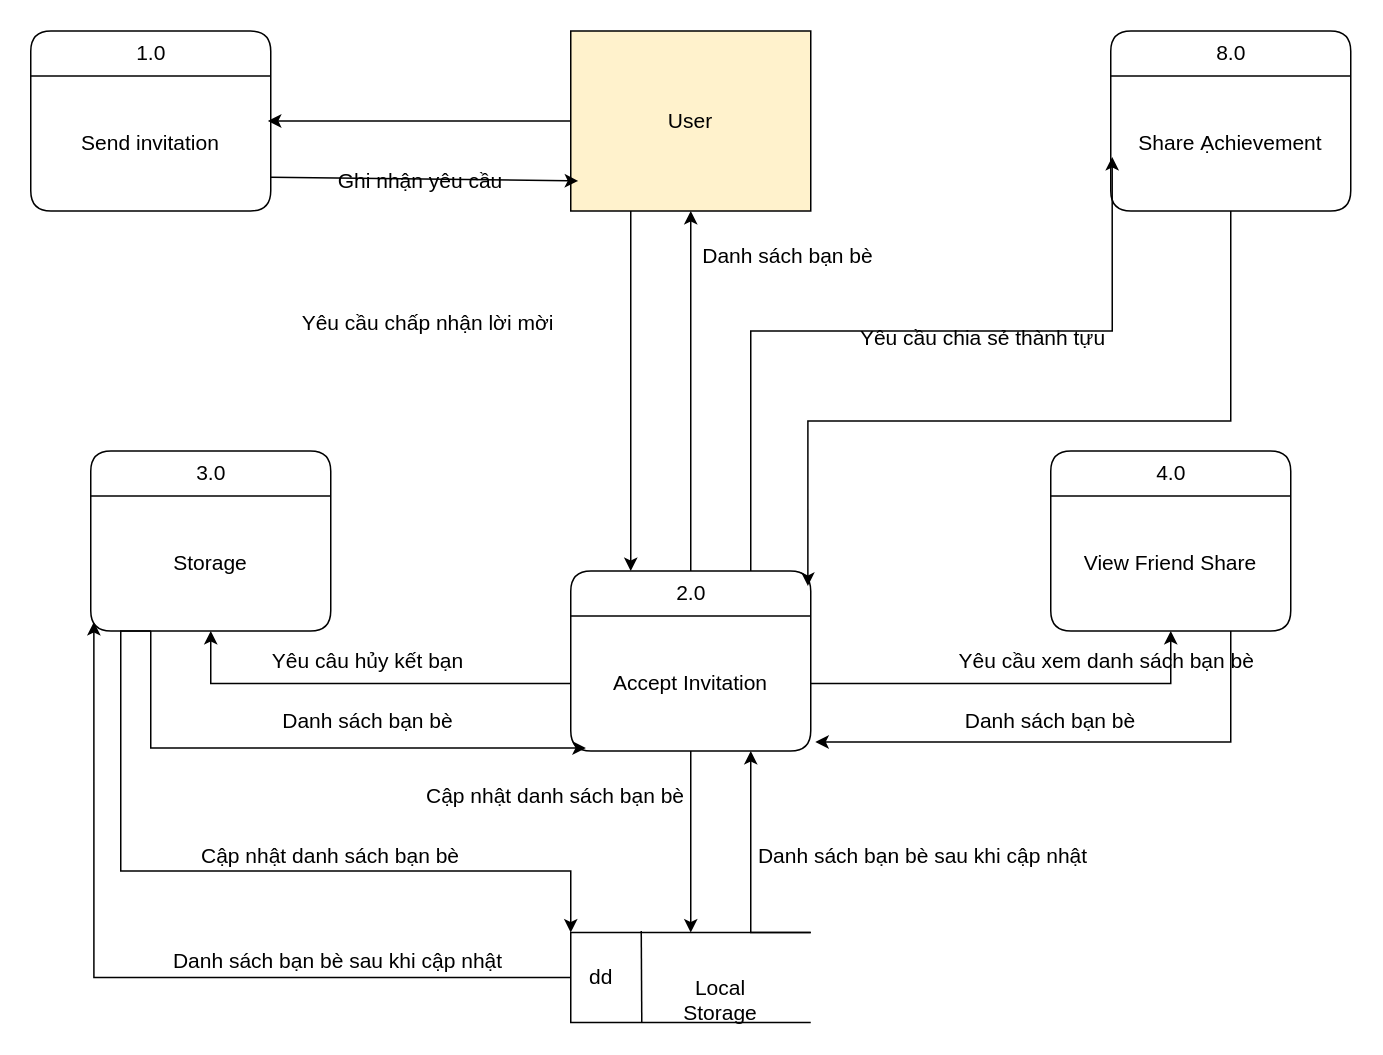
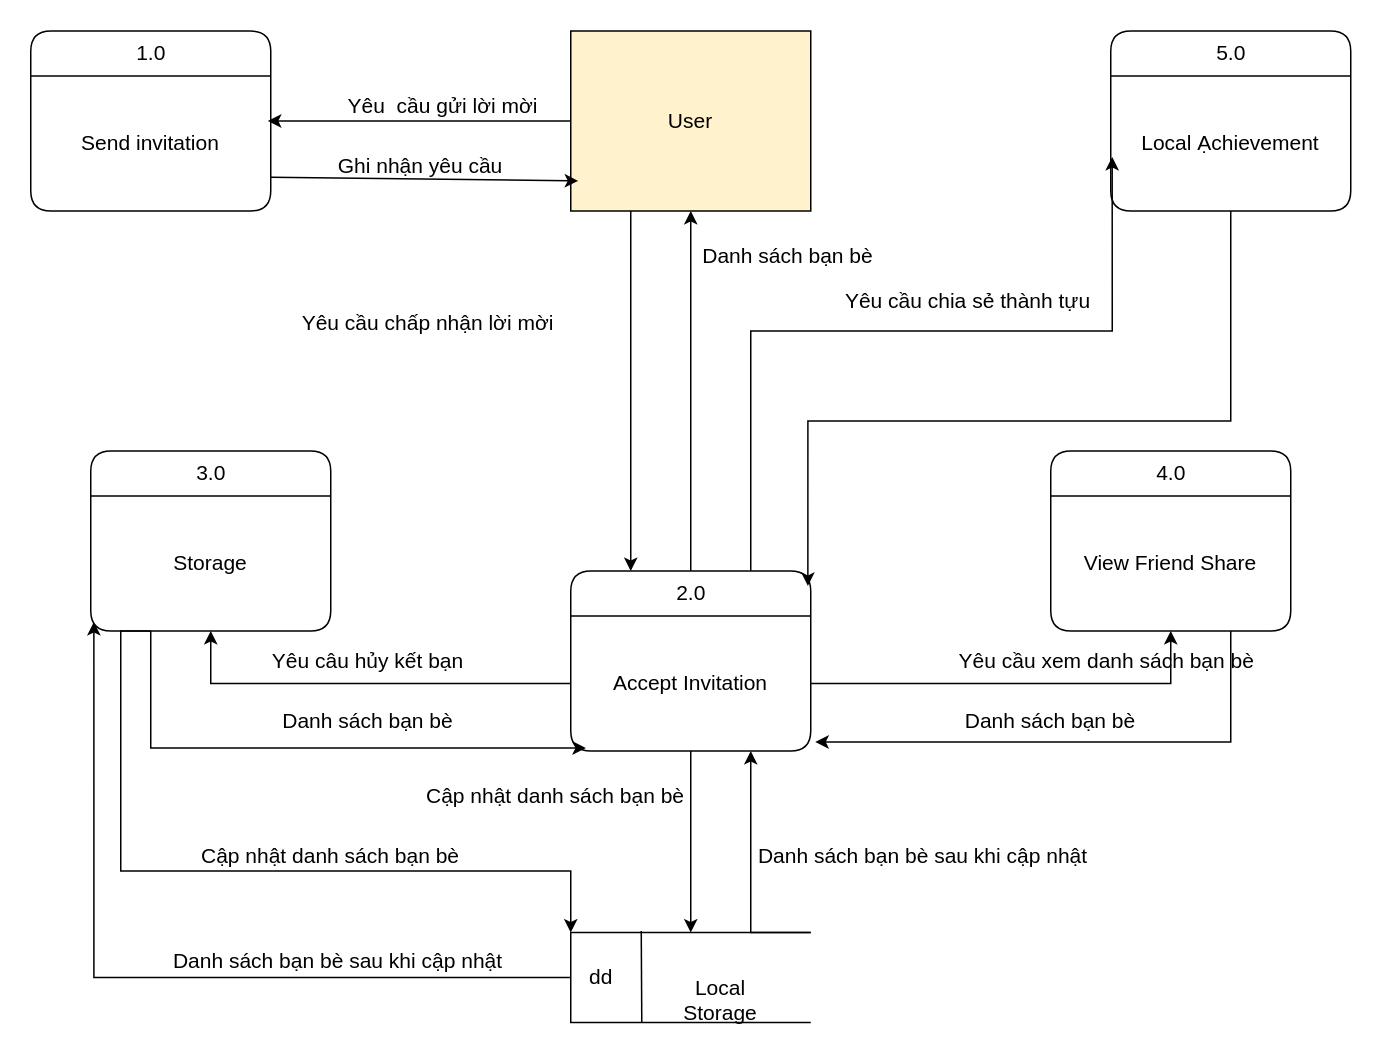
node "8.0": label "8.0" -> "5.0"
node "Yêu cầu gửi lời mời": added
node "Share Ạchievement": label "Share Ạchievement" -> "Local Ạchievement"
node "Ghi nhận yêu cầu": moved (421, 181) -> (421, 166)
node "Yêu cầu chia sẻ thành tựu": moved (983, 338) -> (968, 301)
